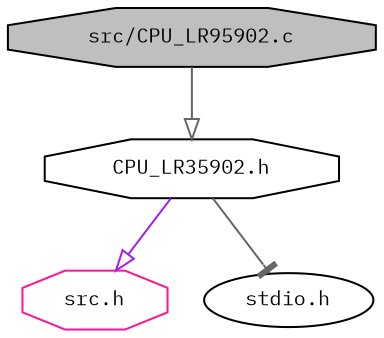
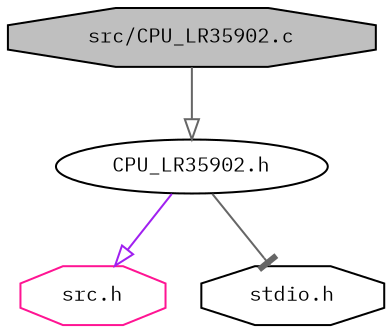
node "src/CPU_LR95902.c": label "src/CPU_LR95902.c" -> "src/CPU_LR35902.c"
node "CPU_LR35902.h": shape octagon -> ellipse
node "stdio.h": shape ellipse -> octagon
